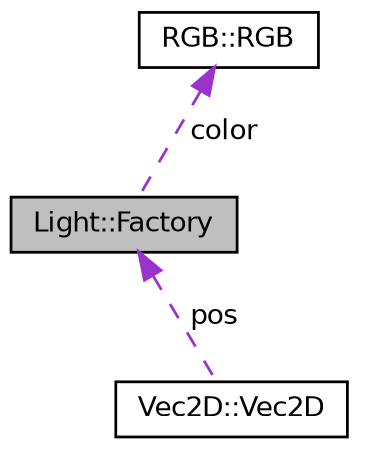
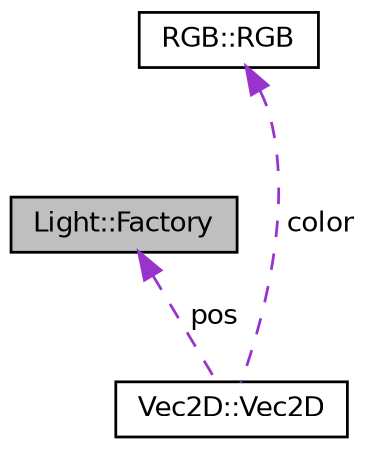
edge "Light::Factory" -> "RGB::RGB": now "Vec2D::Vec2D" -> "RGB::RGB"
